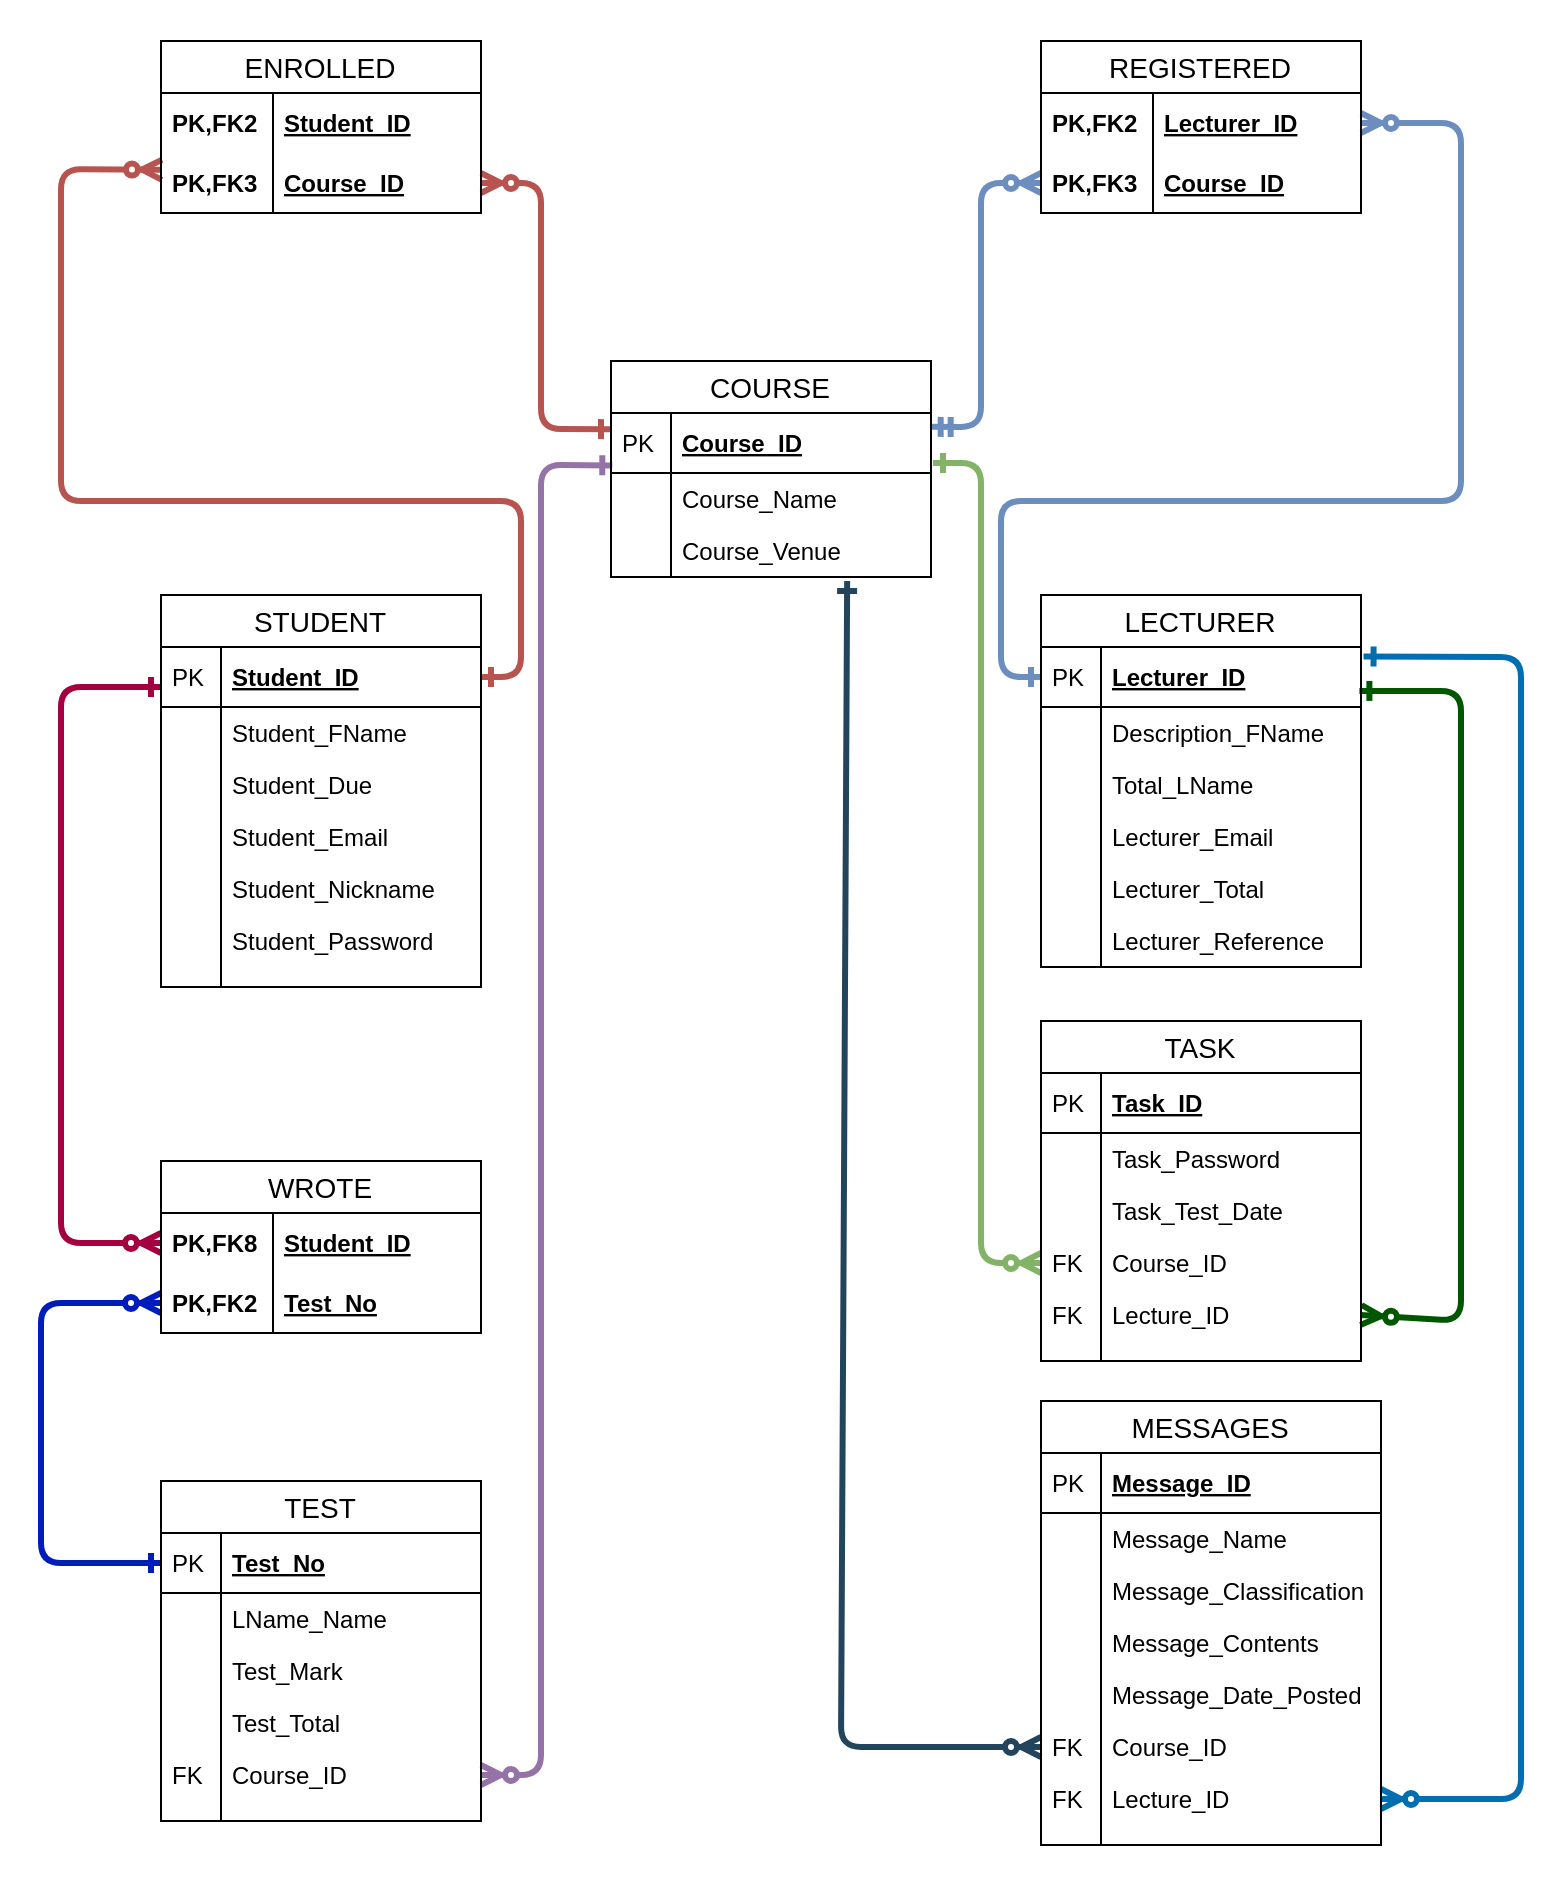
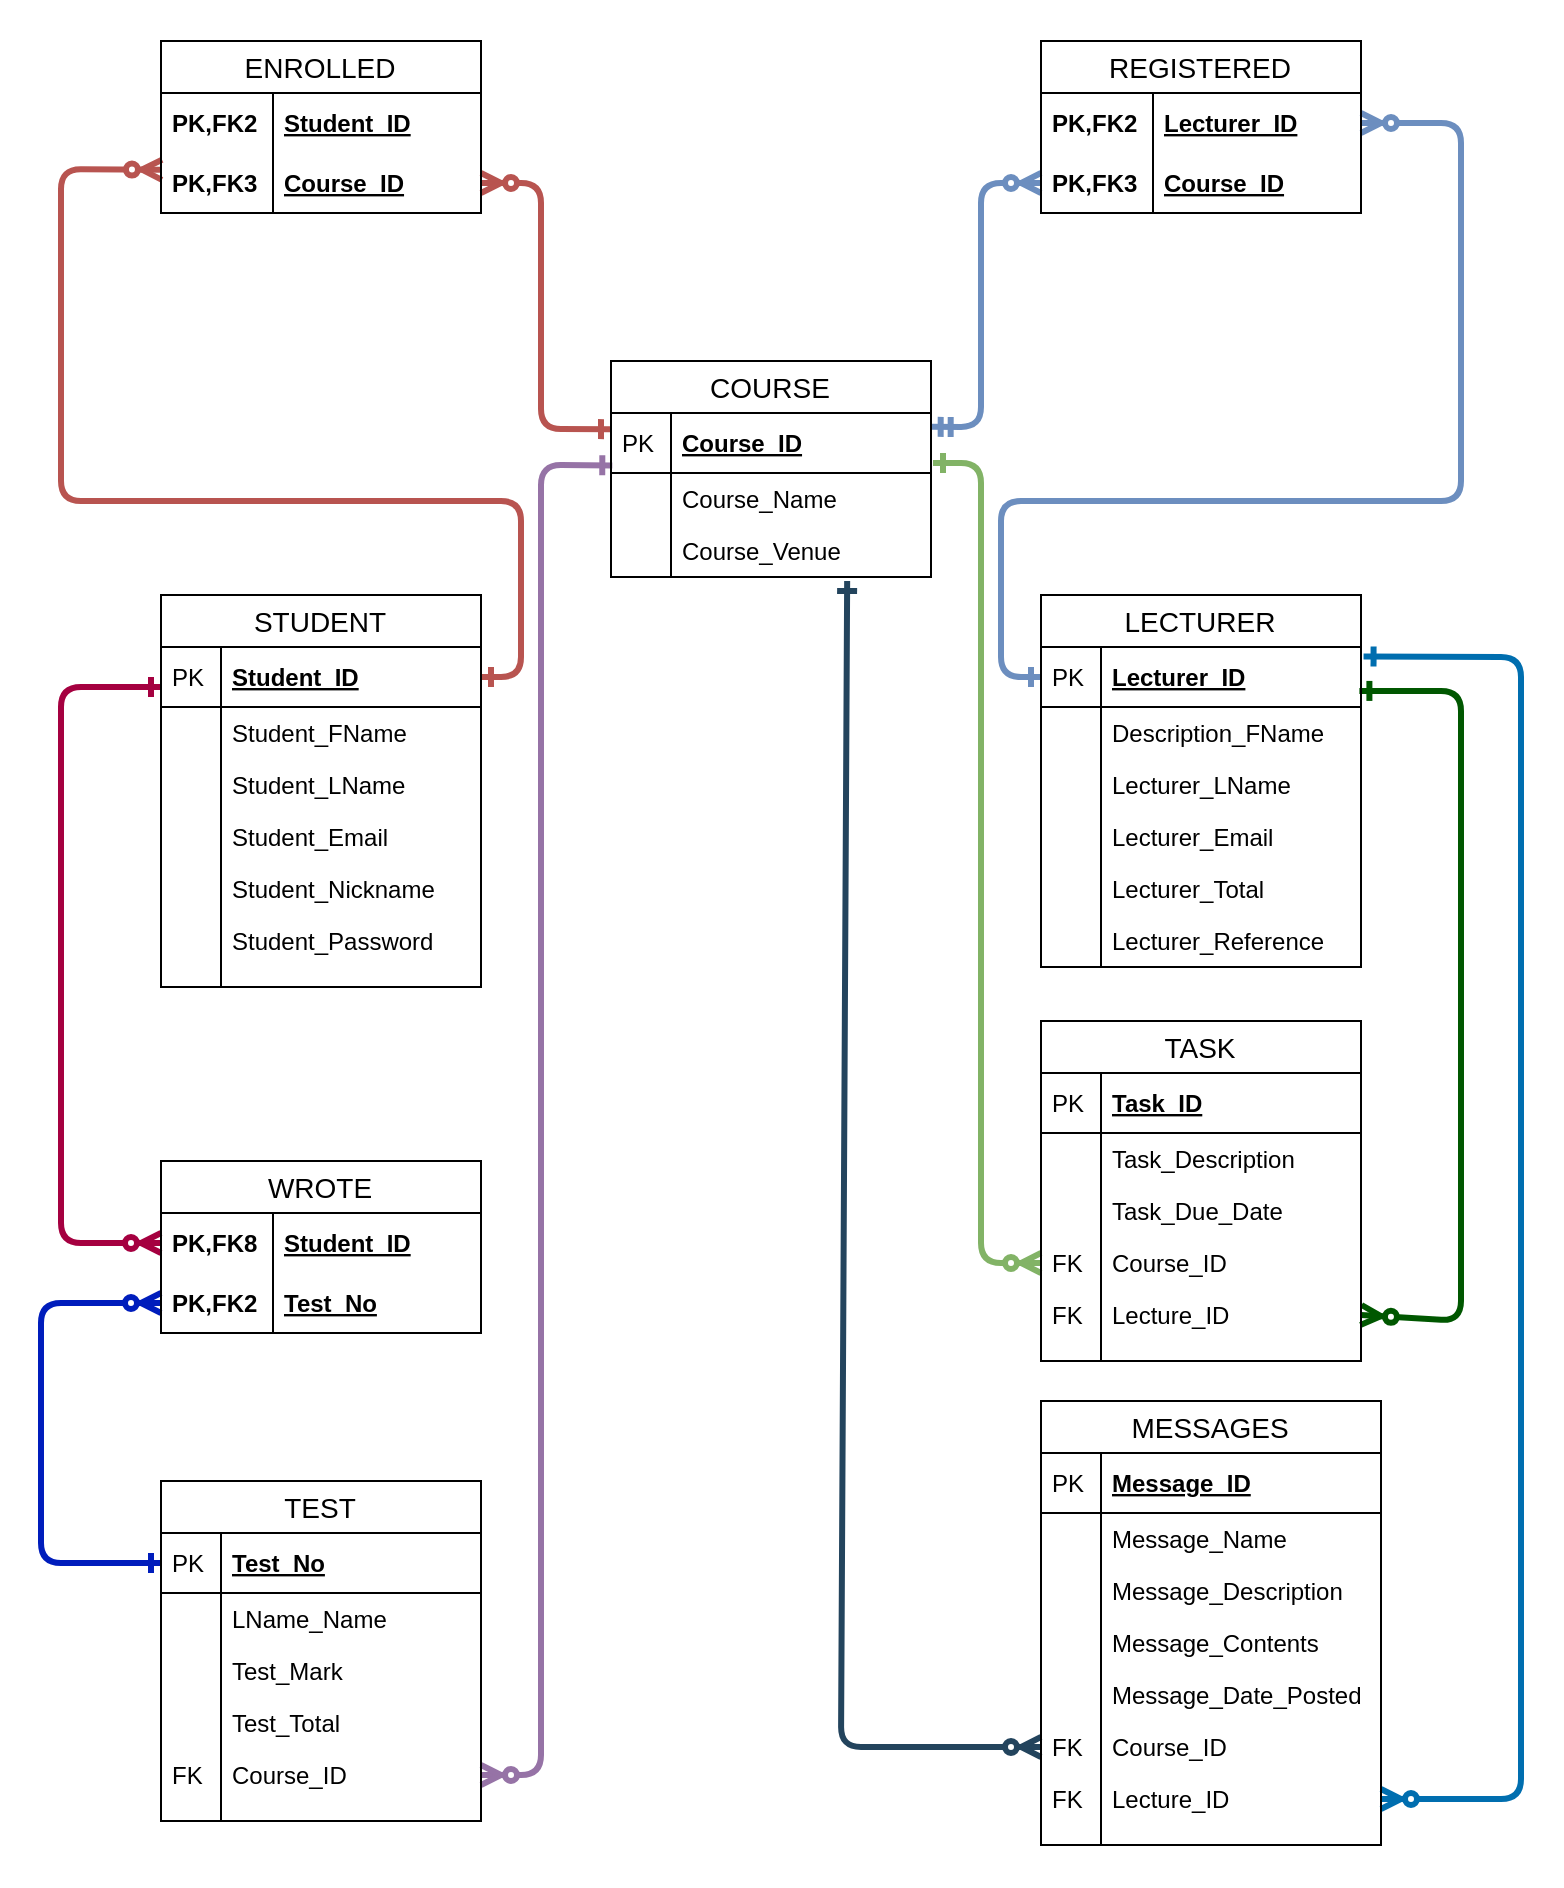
node "Student_Due": label "Student_Due" -> "Student_LName"
node "Total_LName": label "Total_LName" -> "Lecturer_LName"
node "Task_Password": label "Task_Password" -> "Task_Description"
node "Task_Test_Date": label "Task_Test_Date" -> "Task_Due_Date"
node "Message_Classification": label "Message_Classification" -> "Message_Description"
